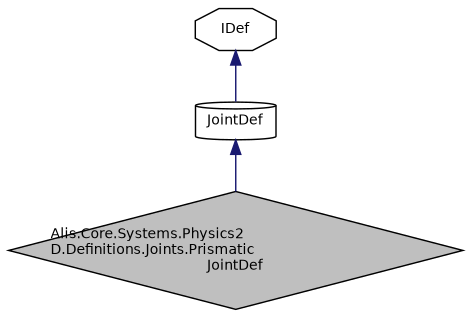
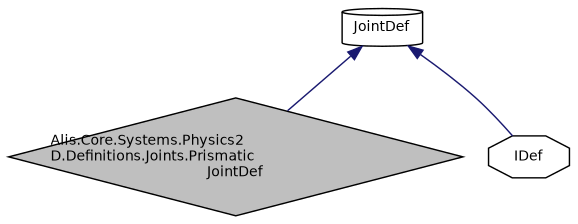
edge "JointDef" -> "IDef": reversed
